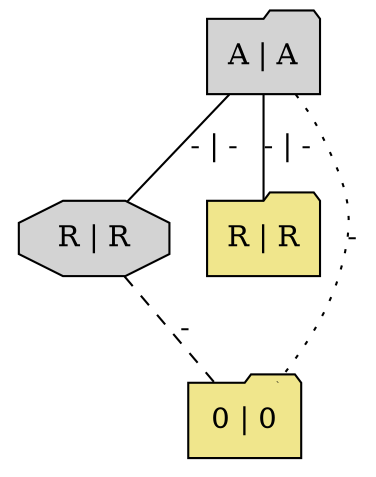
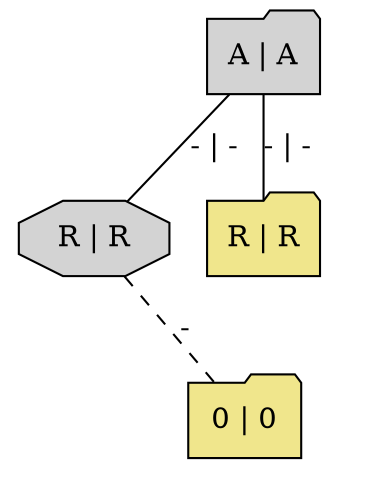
edge "A | A" -- "0 | 0": removed, label "-"
